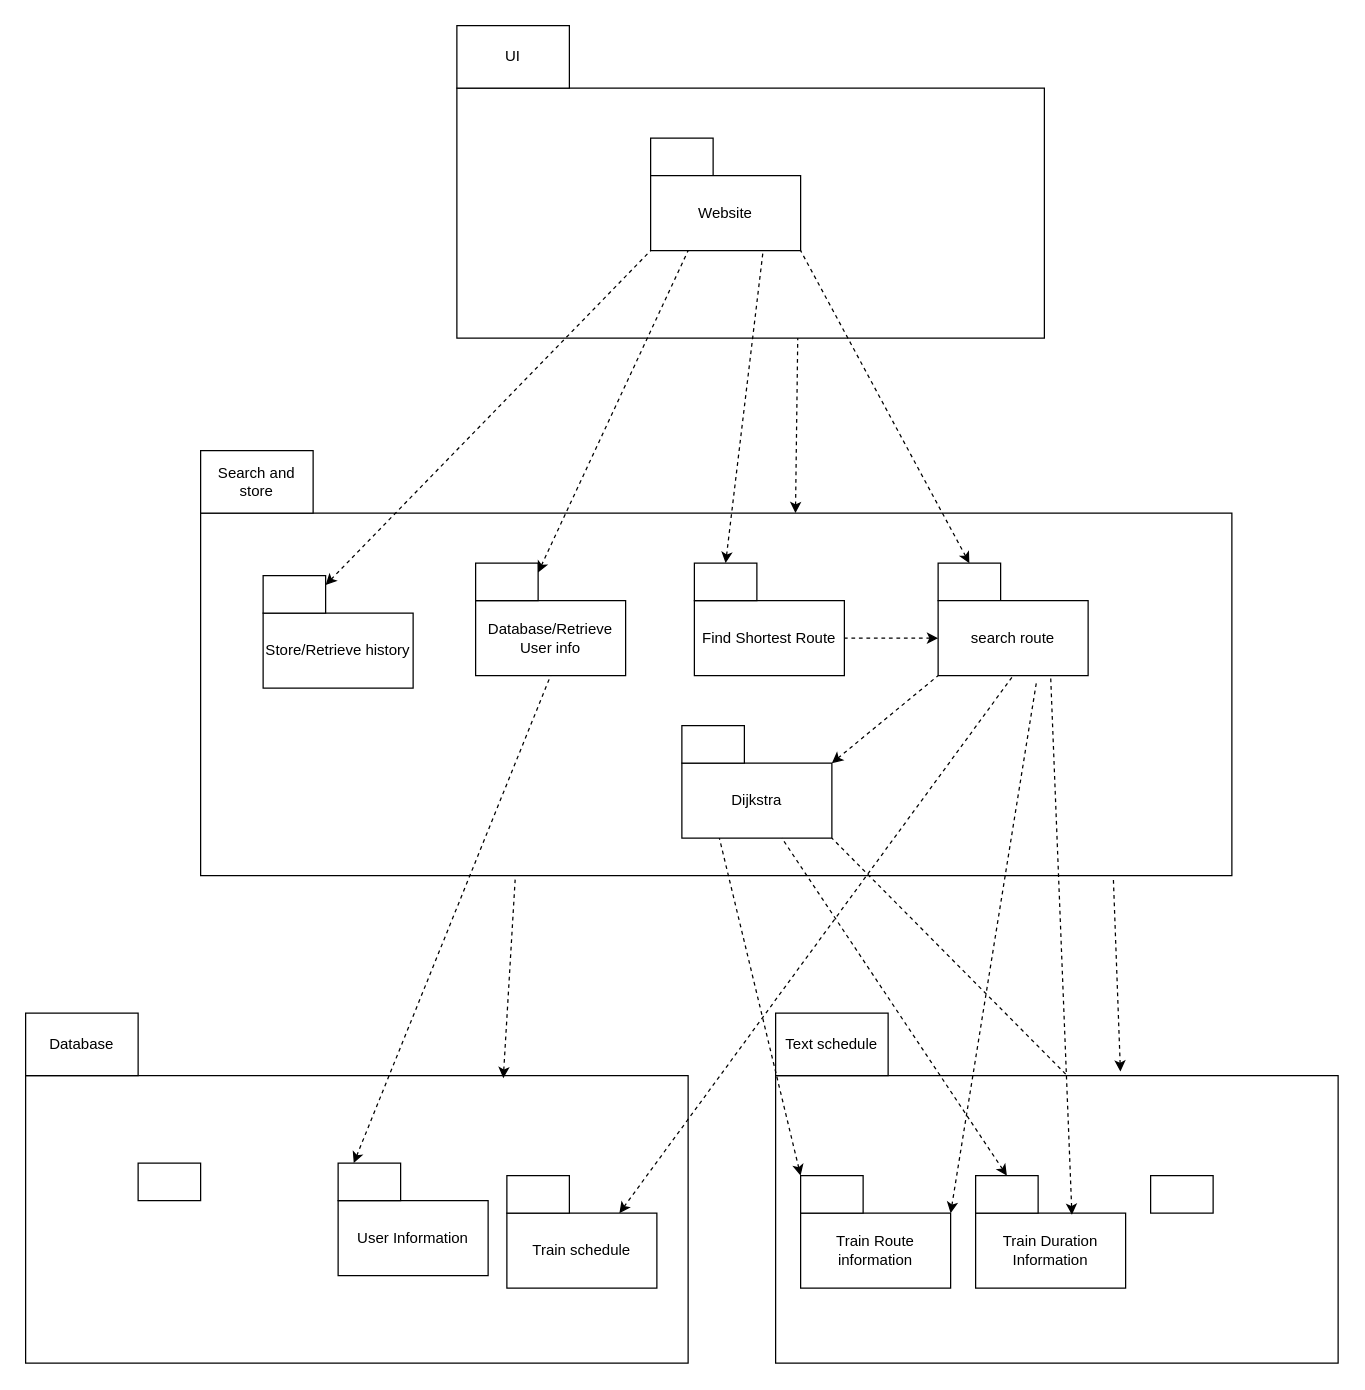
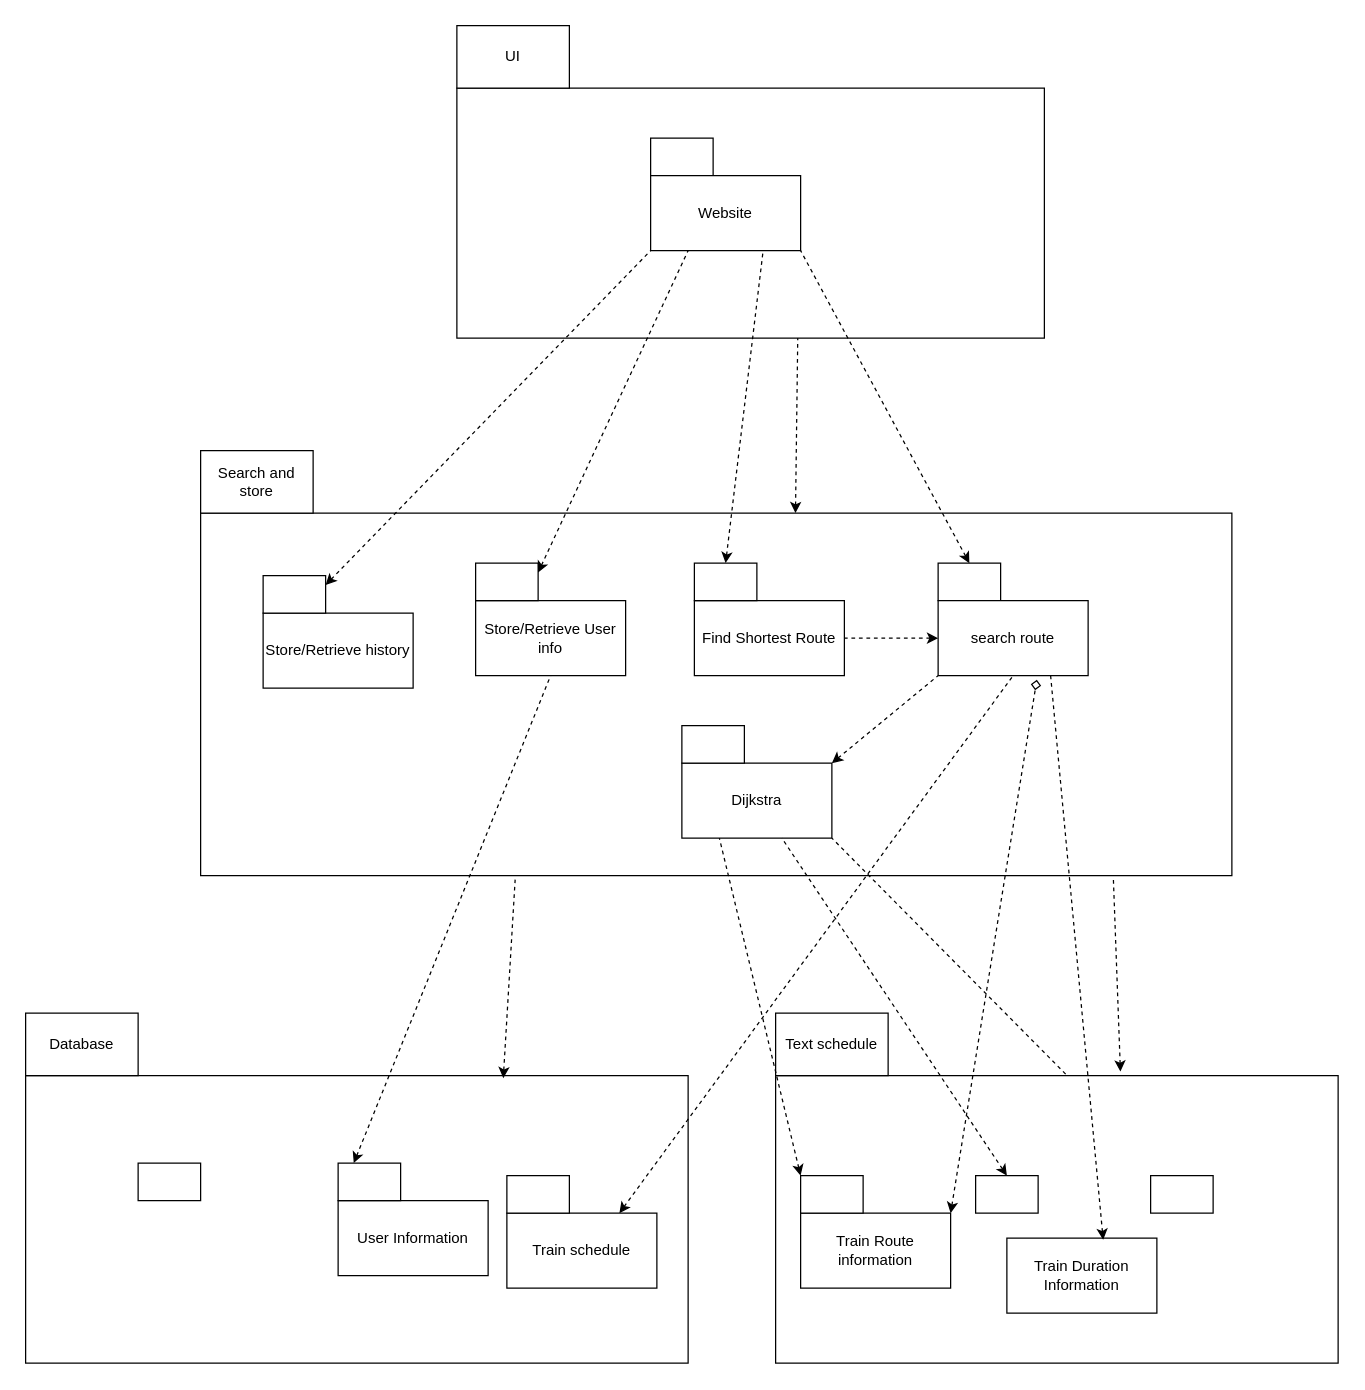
node "Database/Retrieve User info": label "Database/Retrieve User info" -> "Store/Retrieve User info"
edge "search route" -> "Train Route information": arrowhead none -> diamond
node "Train Duration Information": moved (1051, 1251) -> (1082, 1276)
